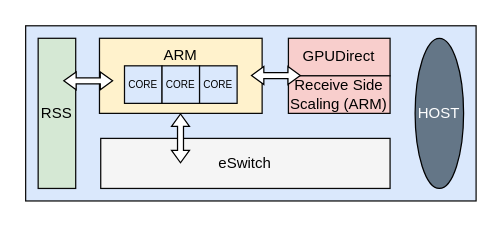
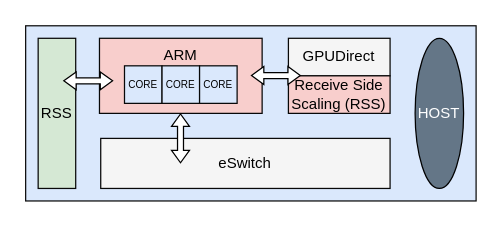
node "ARM": fillcolor #fff2cc -> #f8cecc
node "GPUDirect": fillcolor #f8cecc -> #f5f5f5
node "Receive Side Scaling (ARM)": label "Receive Side Scaling (ARM)" -> "Receive Side Scaling (RSS)"
